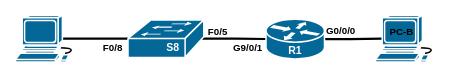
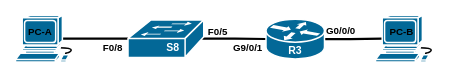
node "PC-A": added
node "R1": label "R1" -> "R3"
